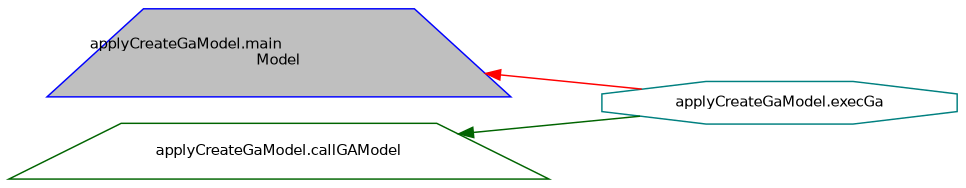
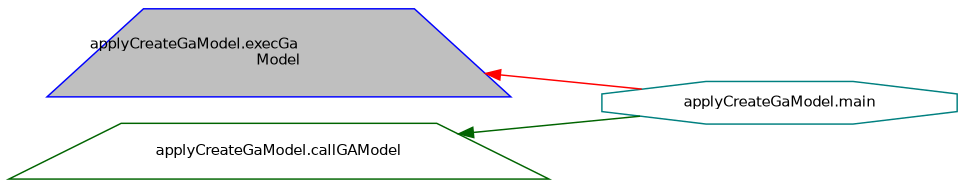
node "applyCreateGaModel.main Model": label "applyCreateGaModel.main Model" -> "applyCreateGaModel.execGa Model"
node "applyCreateGaModel.execGa": label "applyCreateGaModel.execGa" -> "applyCreateGaModel.main"
